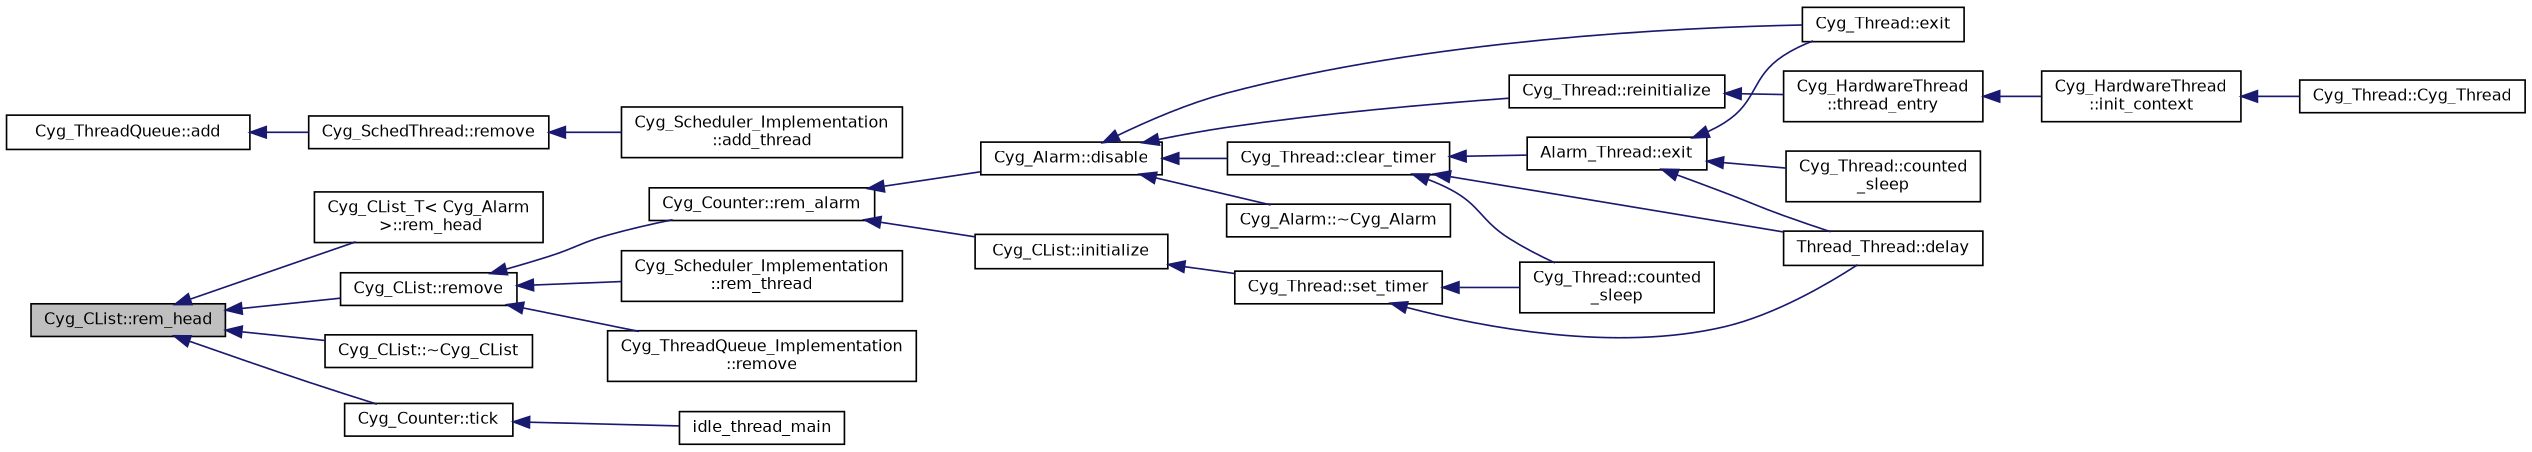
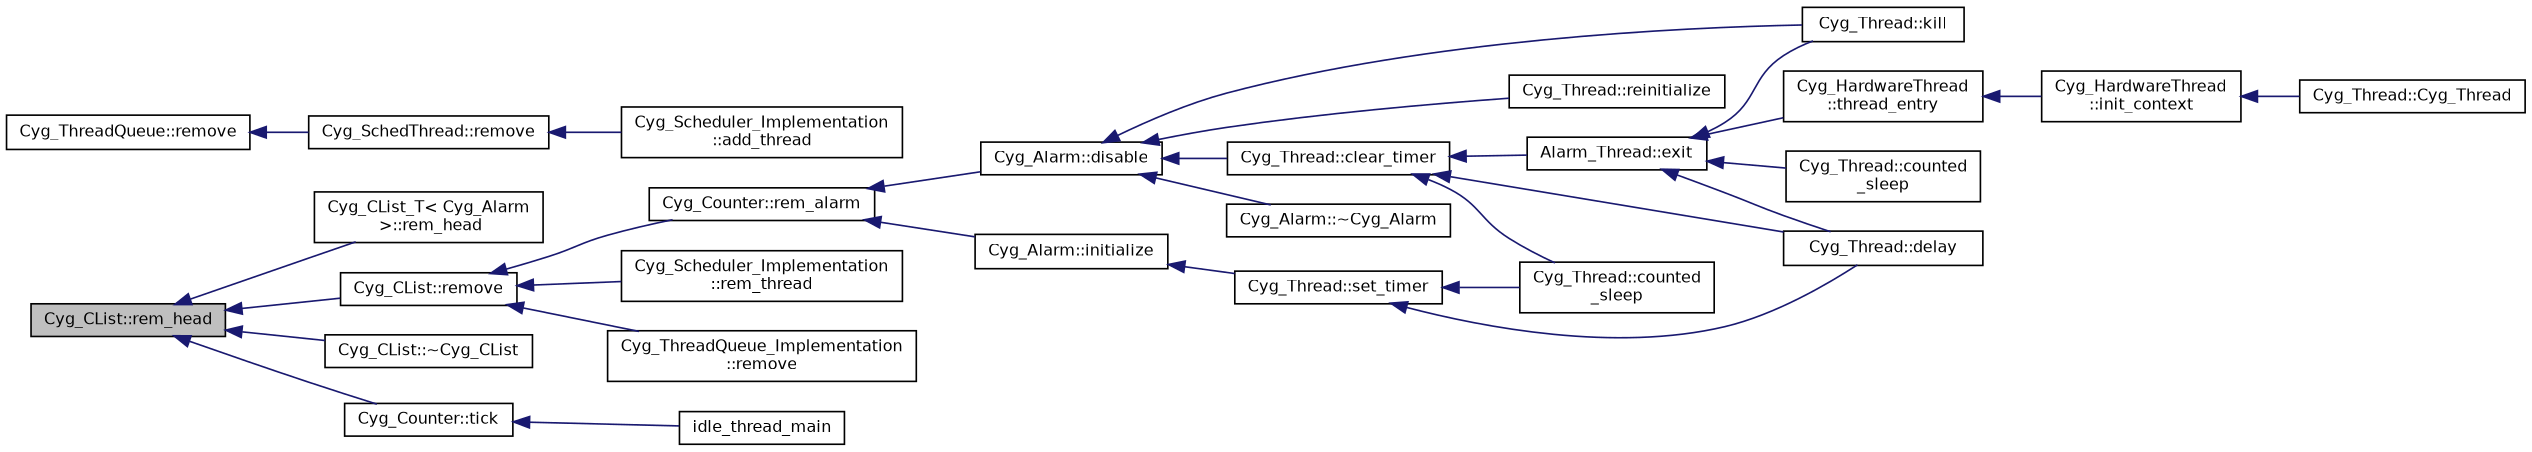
node "Cyg_Thread::exit": label "Cyg_Thread::exit" -> "Cyg_Thread::kill"
edge "Cyg_HardwareThread ::thread_entry" -> "Cyg_Thread::reinitialize": now "Cyg_HardwareThread ::thread_entry" -> "Alarm_Thread::exit"
node "Cyg_ThreadQueue::add": label "Cyg_ThreadQueue::add" -> "Cyg_ThreadQueue::remove"
node "Thread_Thread::delay": label "Thread_Thread::delay" -> "Cyg_Thread::delay"
node "Cyg_CList::initialize": label "Cyg_CList::initialize" -> "Cyg_Alarm::initialize"
